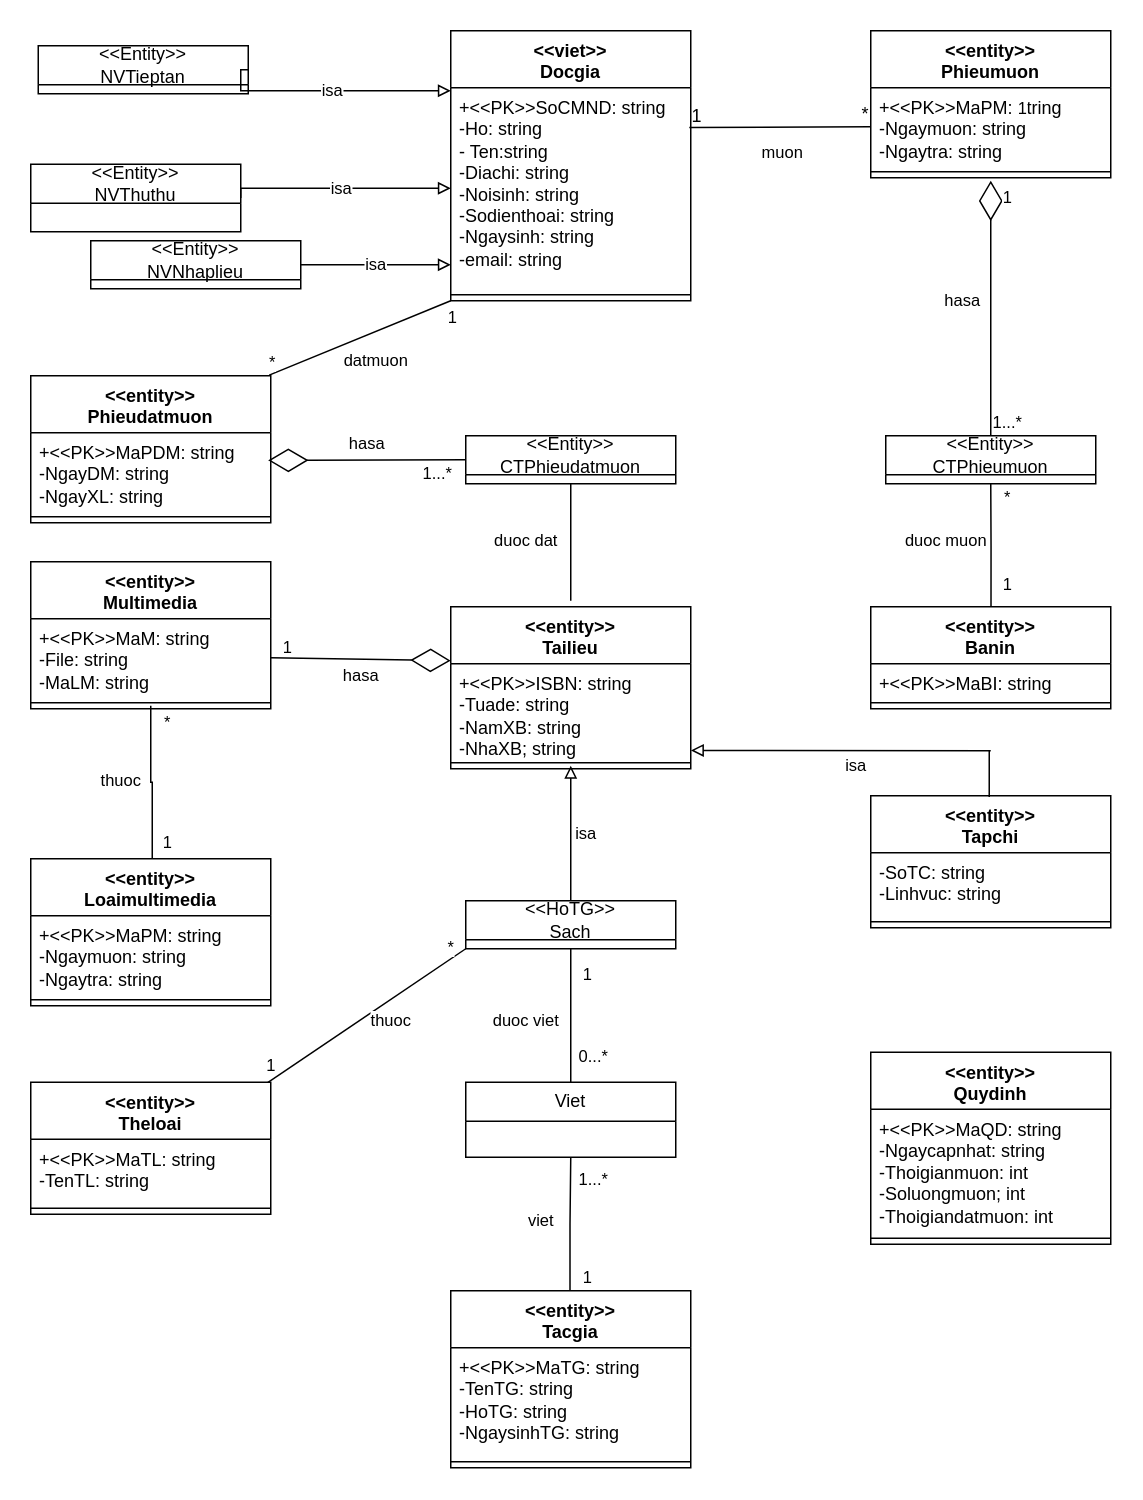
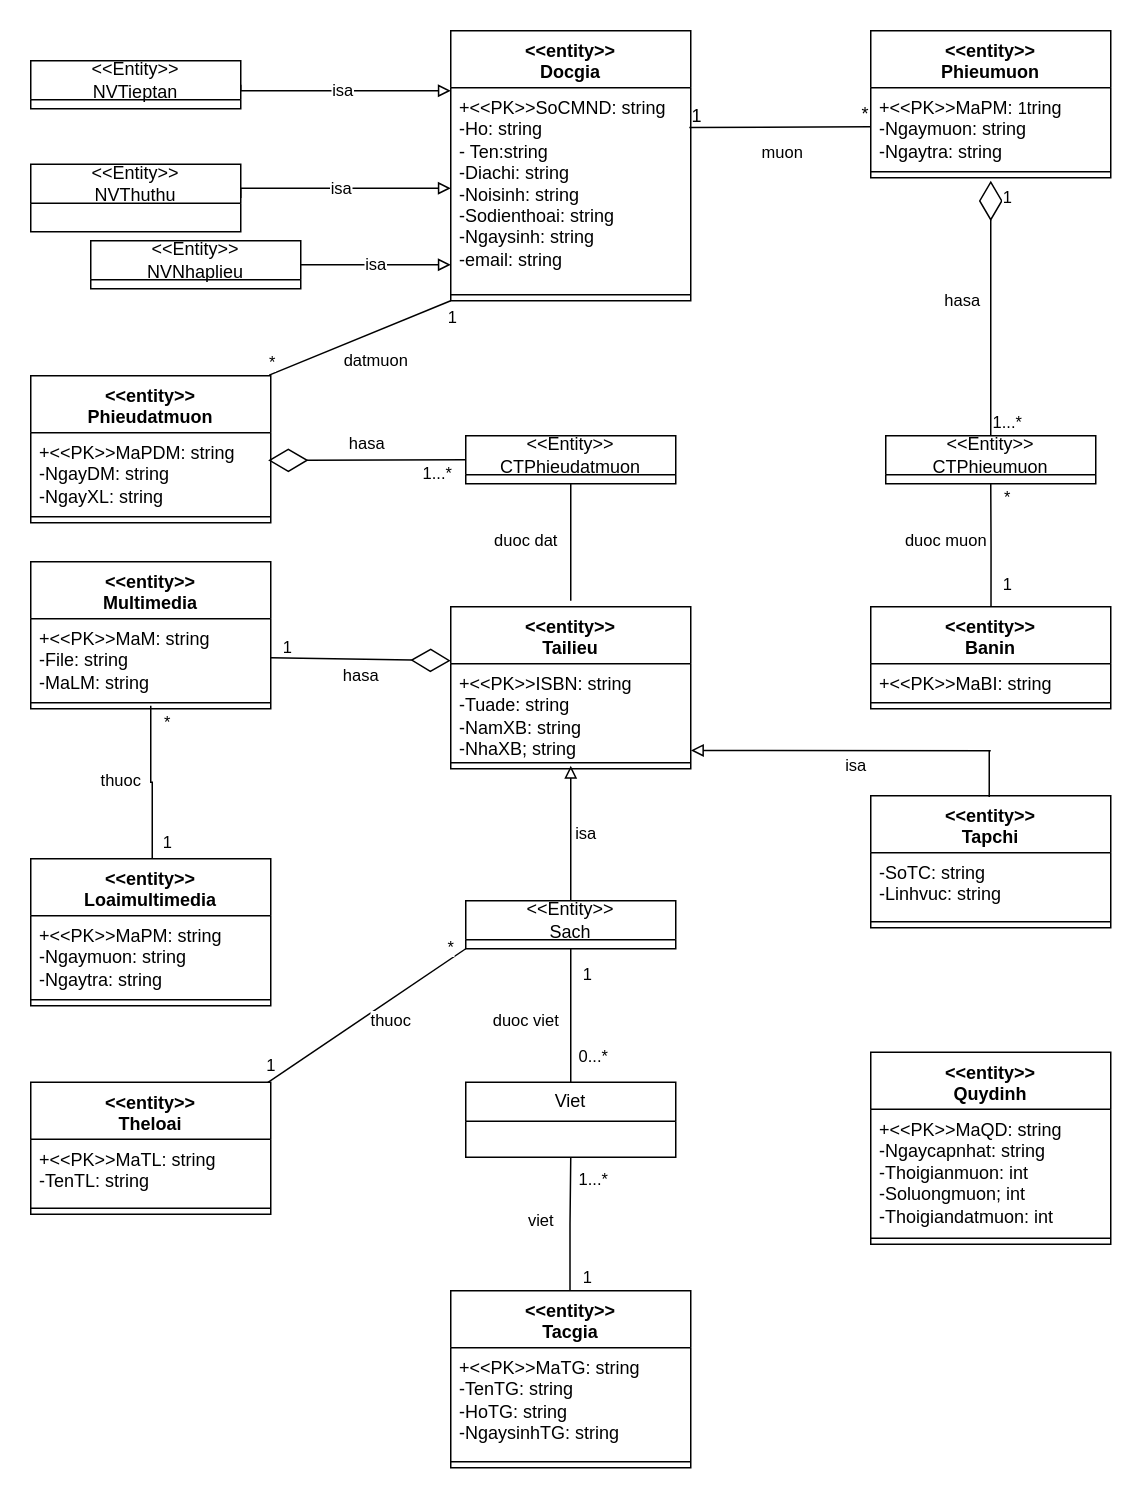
node "<<viet>> Docgia": label "<<viet>> Docgia" -> "<<entity>> Docgia"
node "<<Entity>> NVTieptan": moved (143, 70) -> (136, 85)
node "<<HoTG>> Sach": label "<<HoTG>> Sach" -> "<<Entity>> Sach"
